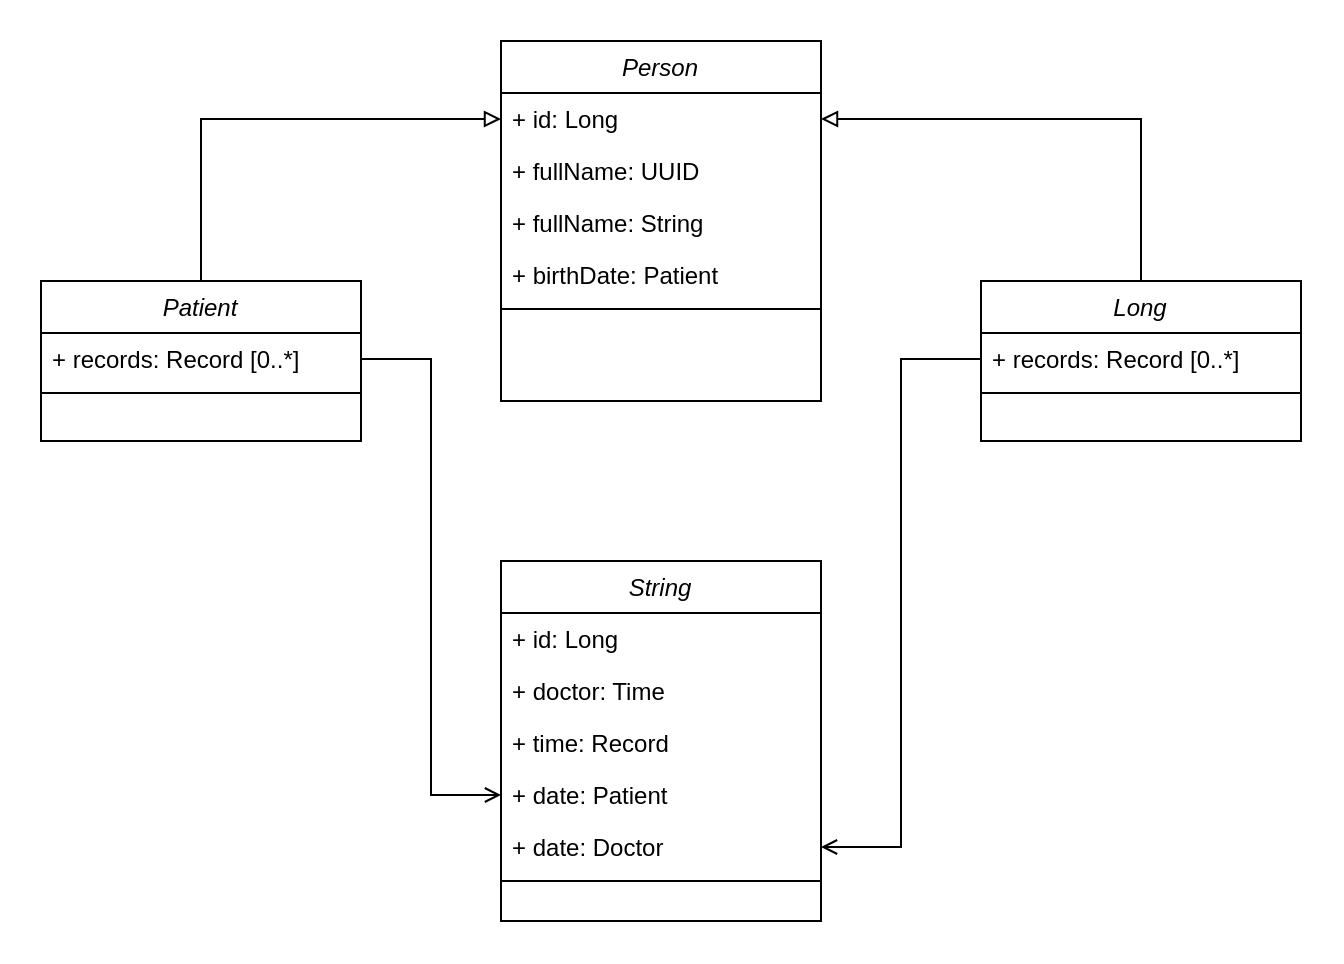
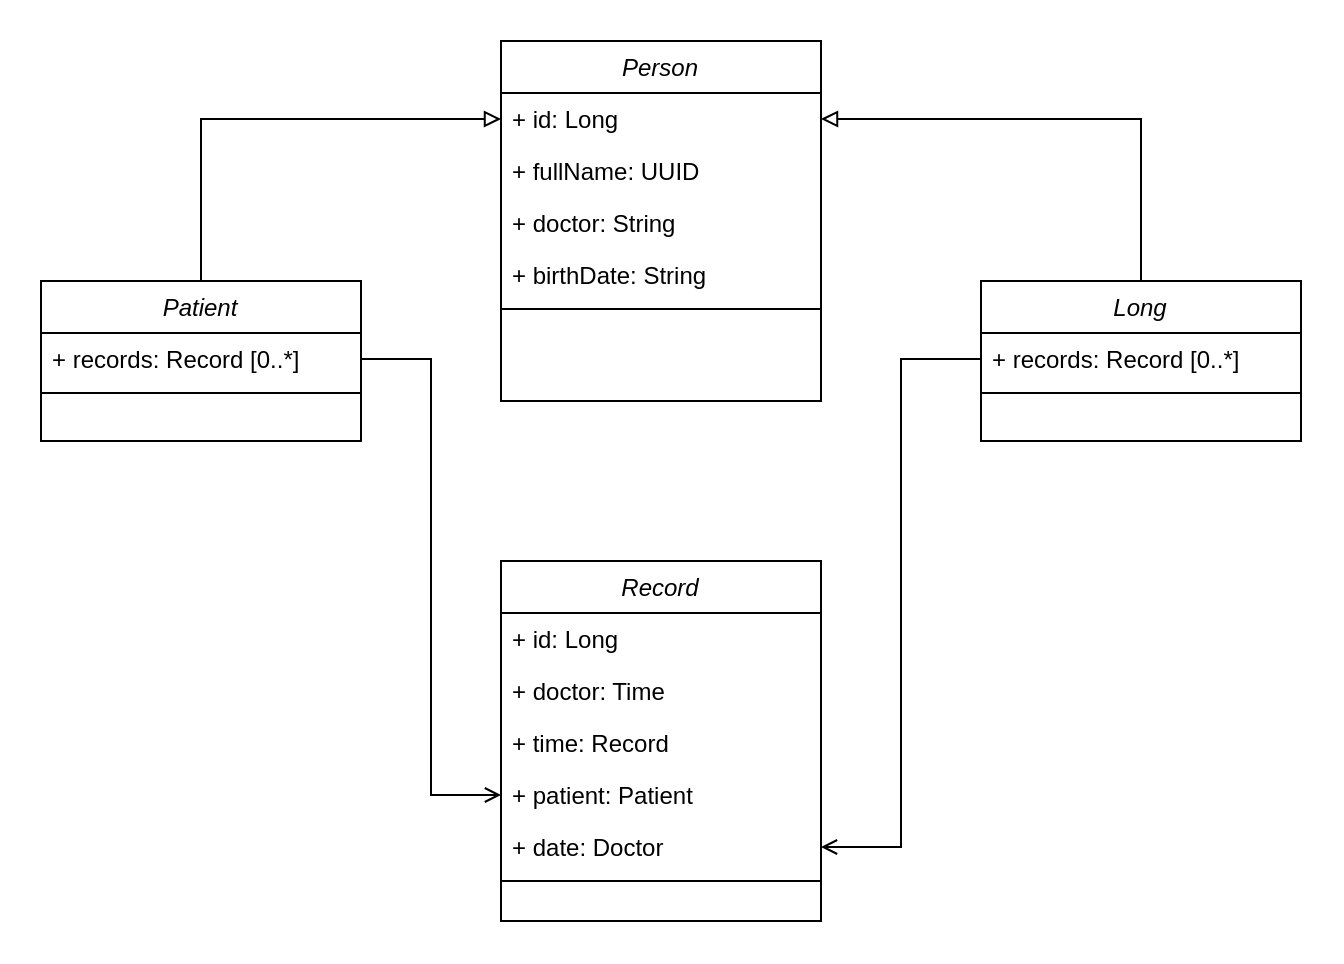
node "+ fullName: String": label "+ fullName: String" -> "+ doctor: String"
node "+ birthDate: Patient": label "+ birthDate: Patient" -> "+ birthDate: String"
node "String": label "String" -> "Record"
node "+ date: Patient": label "+ date: Patient" -> "+ patient: Patient"
